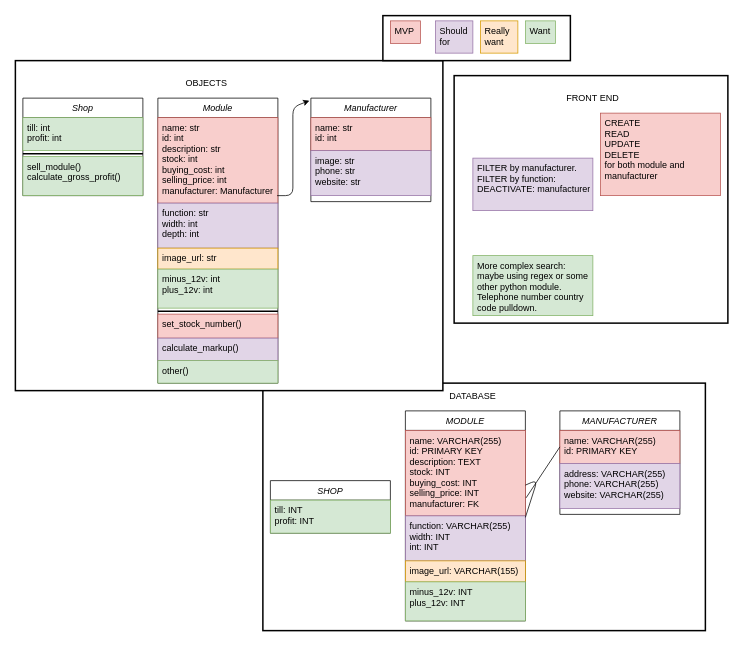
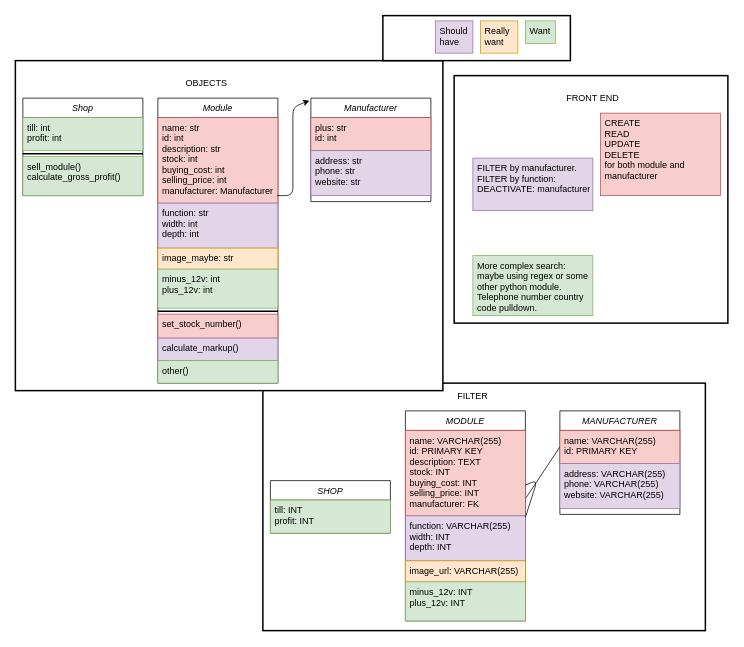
node "Should for": label "Should for" -> "Should have"
node "MVP": removed
node "name: str id: int": label "name: str id: int" -> "plus: str id: int"
node "image: str phone: str website: str": label "image: str phone: str website: str" -> "address: str phone: str website: str"
node "image_url: str": label "image_url: str" -> "image_maybe: str"
node "DATABASE": label "DATABASE" -> "FILTER"
node "function: VARCHAR(255) width: INT int: INT": label "function: VARCHAR(255) width: INT int: INT" -> "function: VARCHAR(255) width: INT depth: INT"
node "image_url: VARCHAR(155)": label "image_url: VARCHAR(155)" -> "image_url: VARCHAR(255)"
